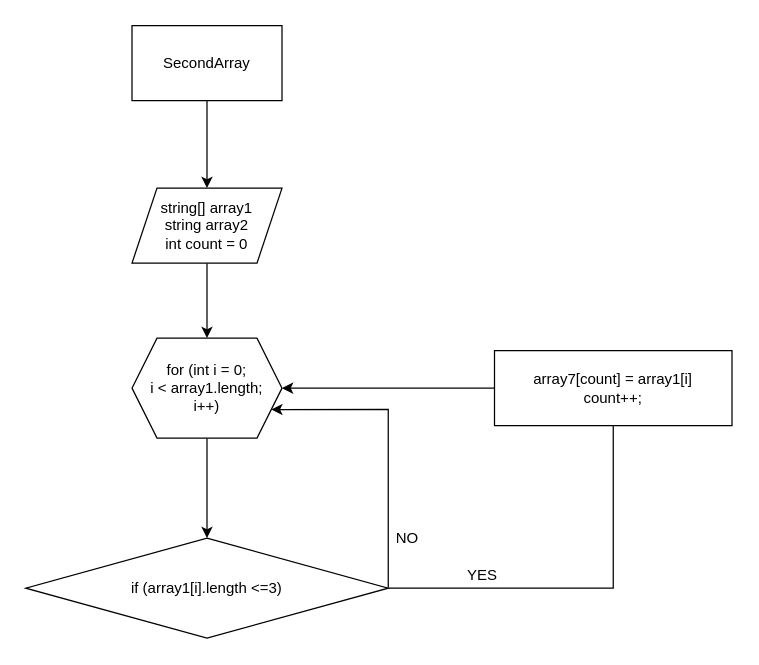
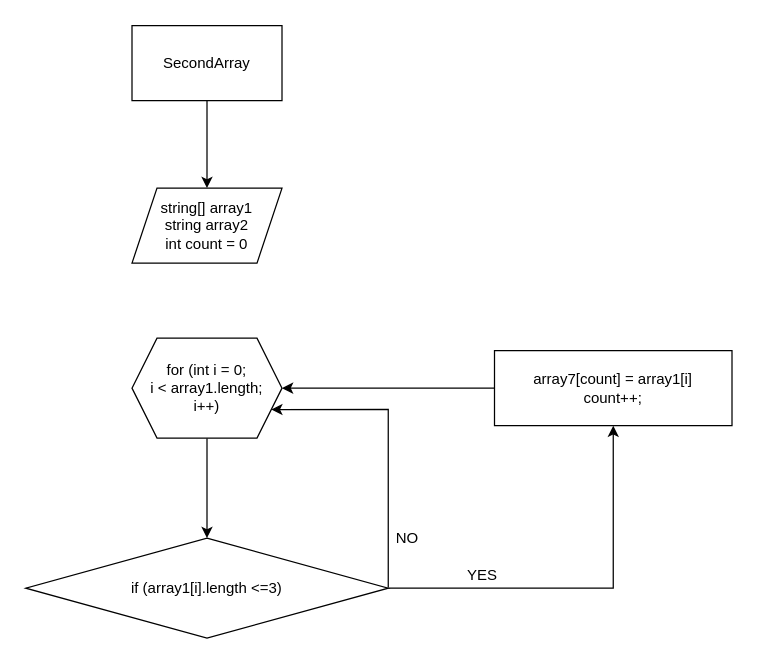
edge "string[] array1 string array2 int count = 0" -> "for (int i = 0; i < array1.length; i++)": removed
edge "array7[count] = array1[i] count++;" -- "if (array1[i].length <=3)": arrowhead none -> classic
